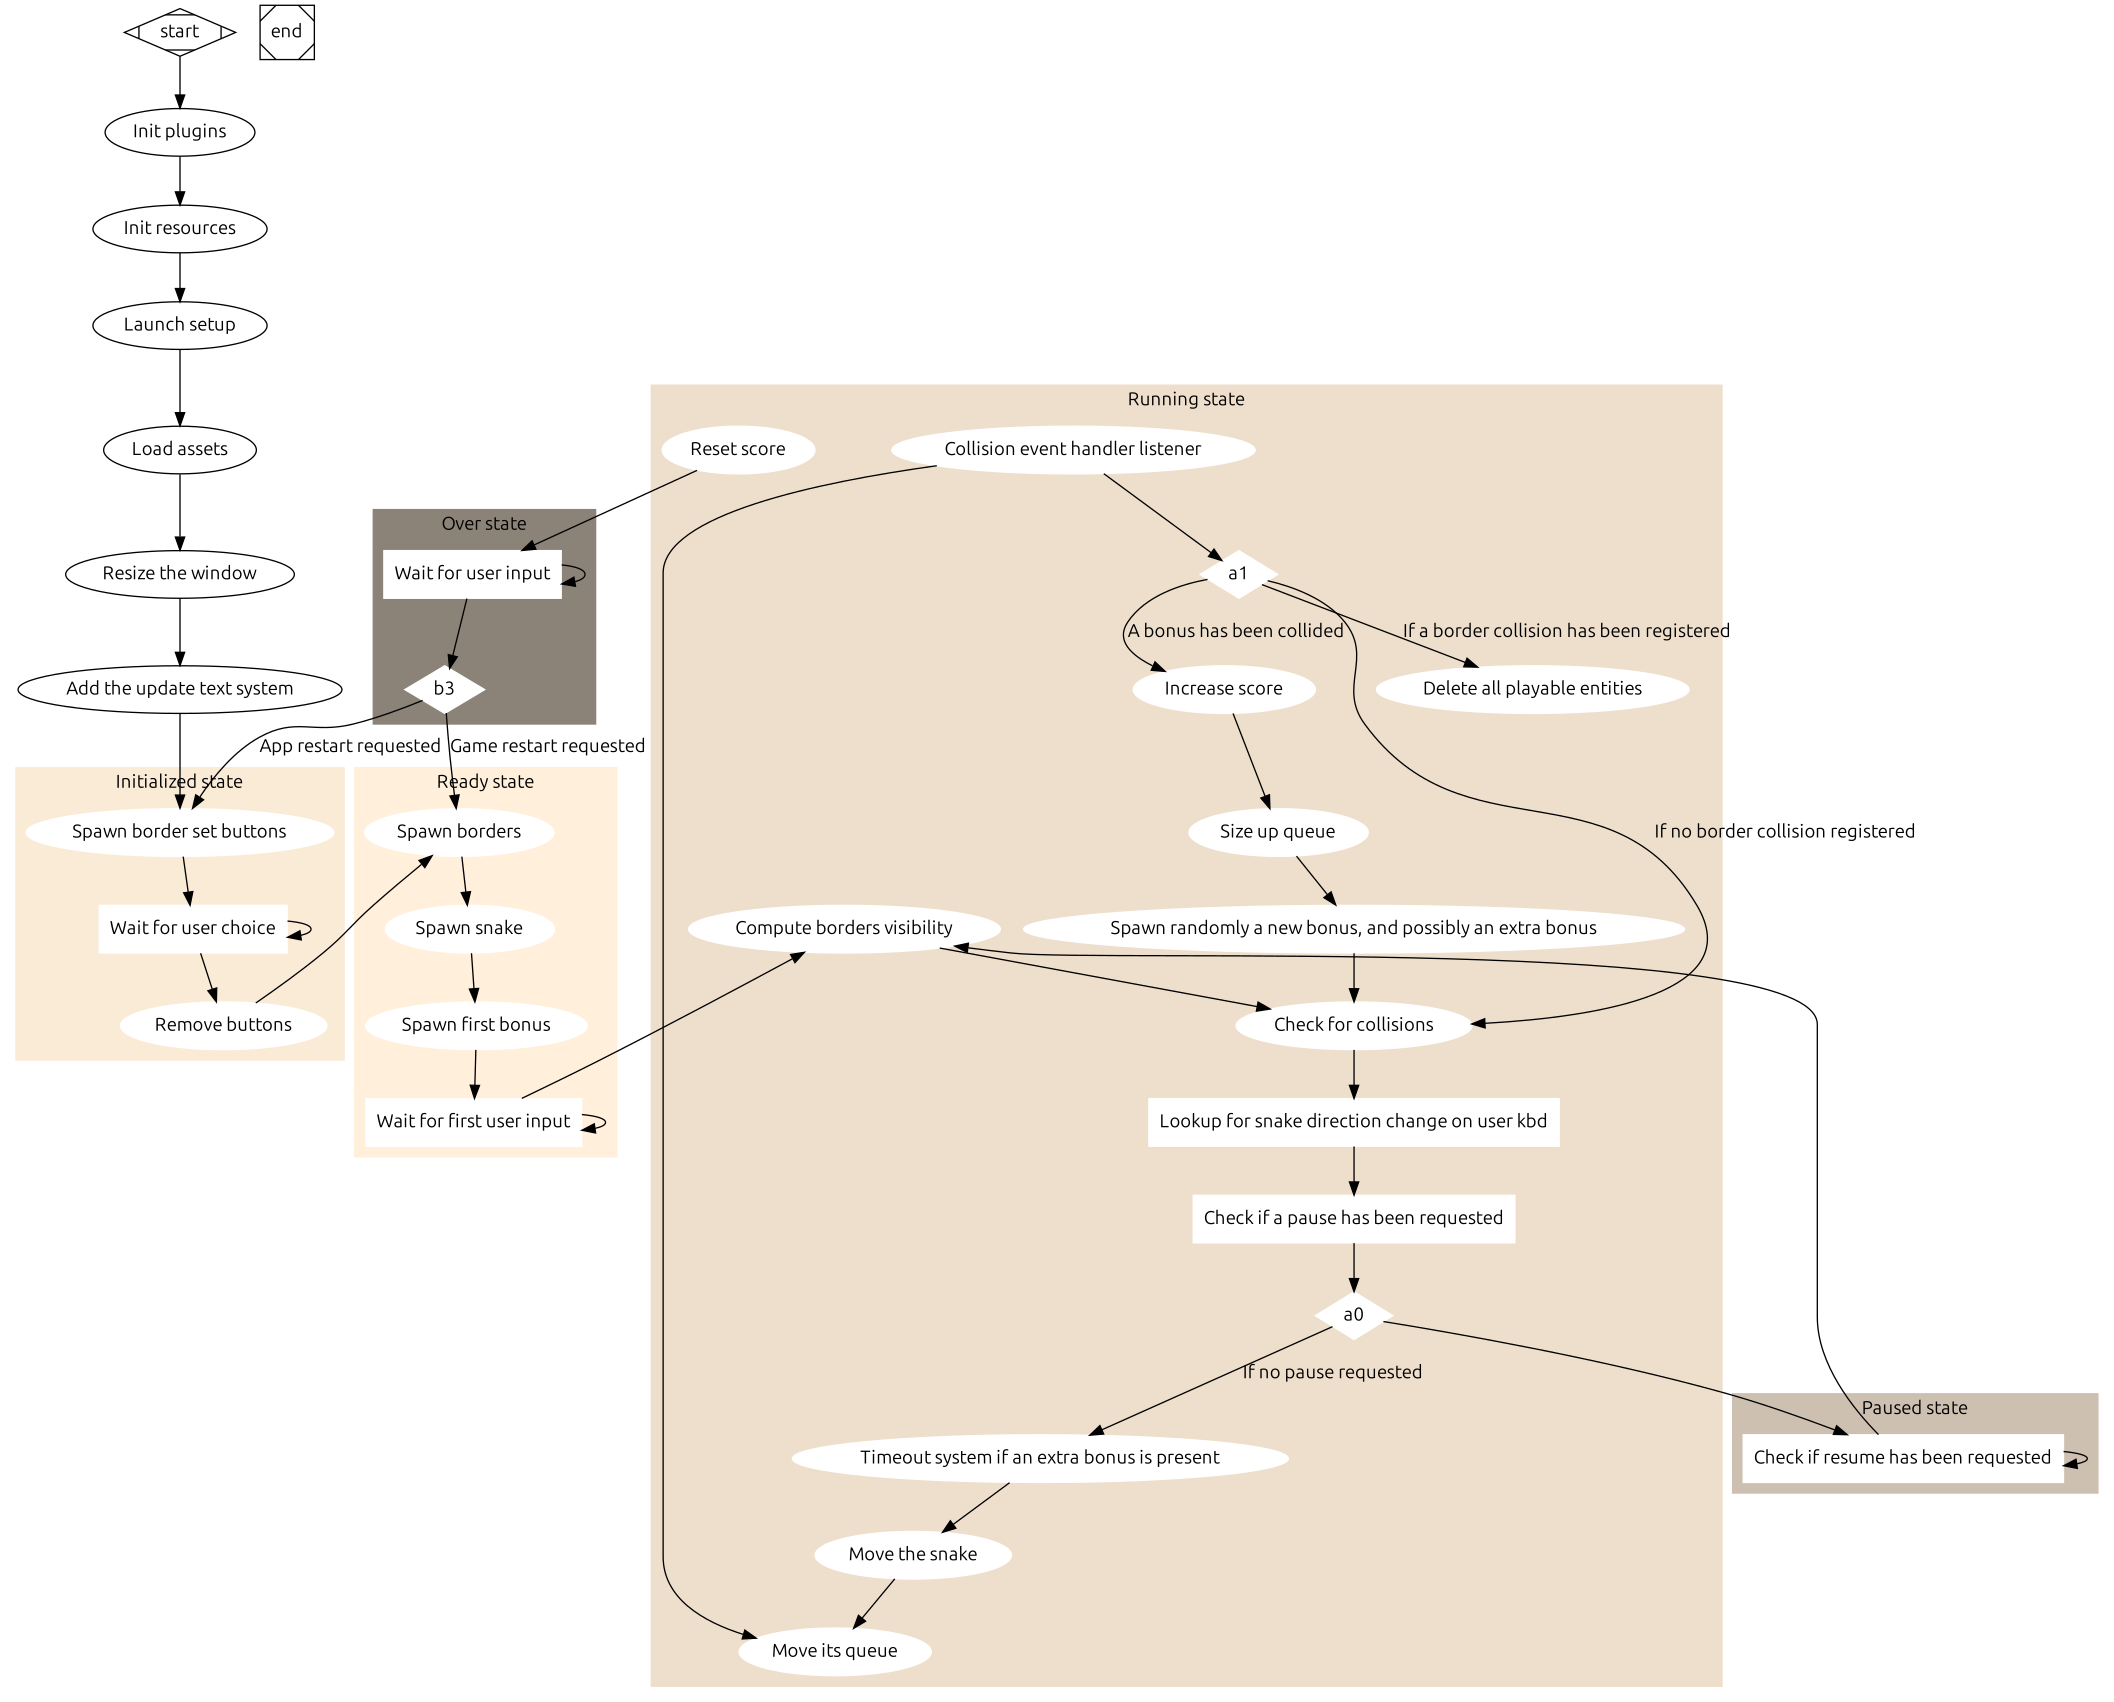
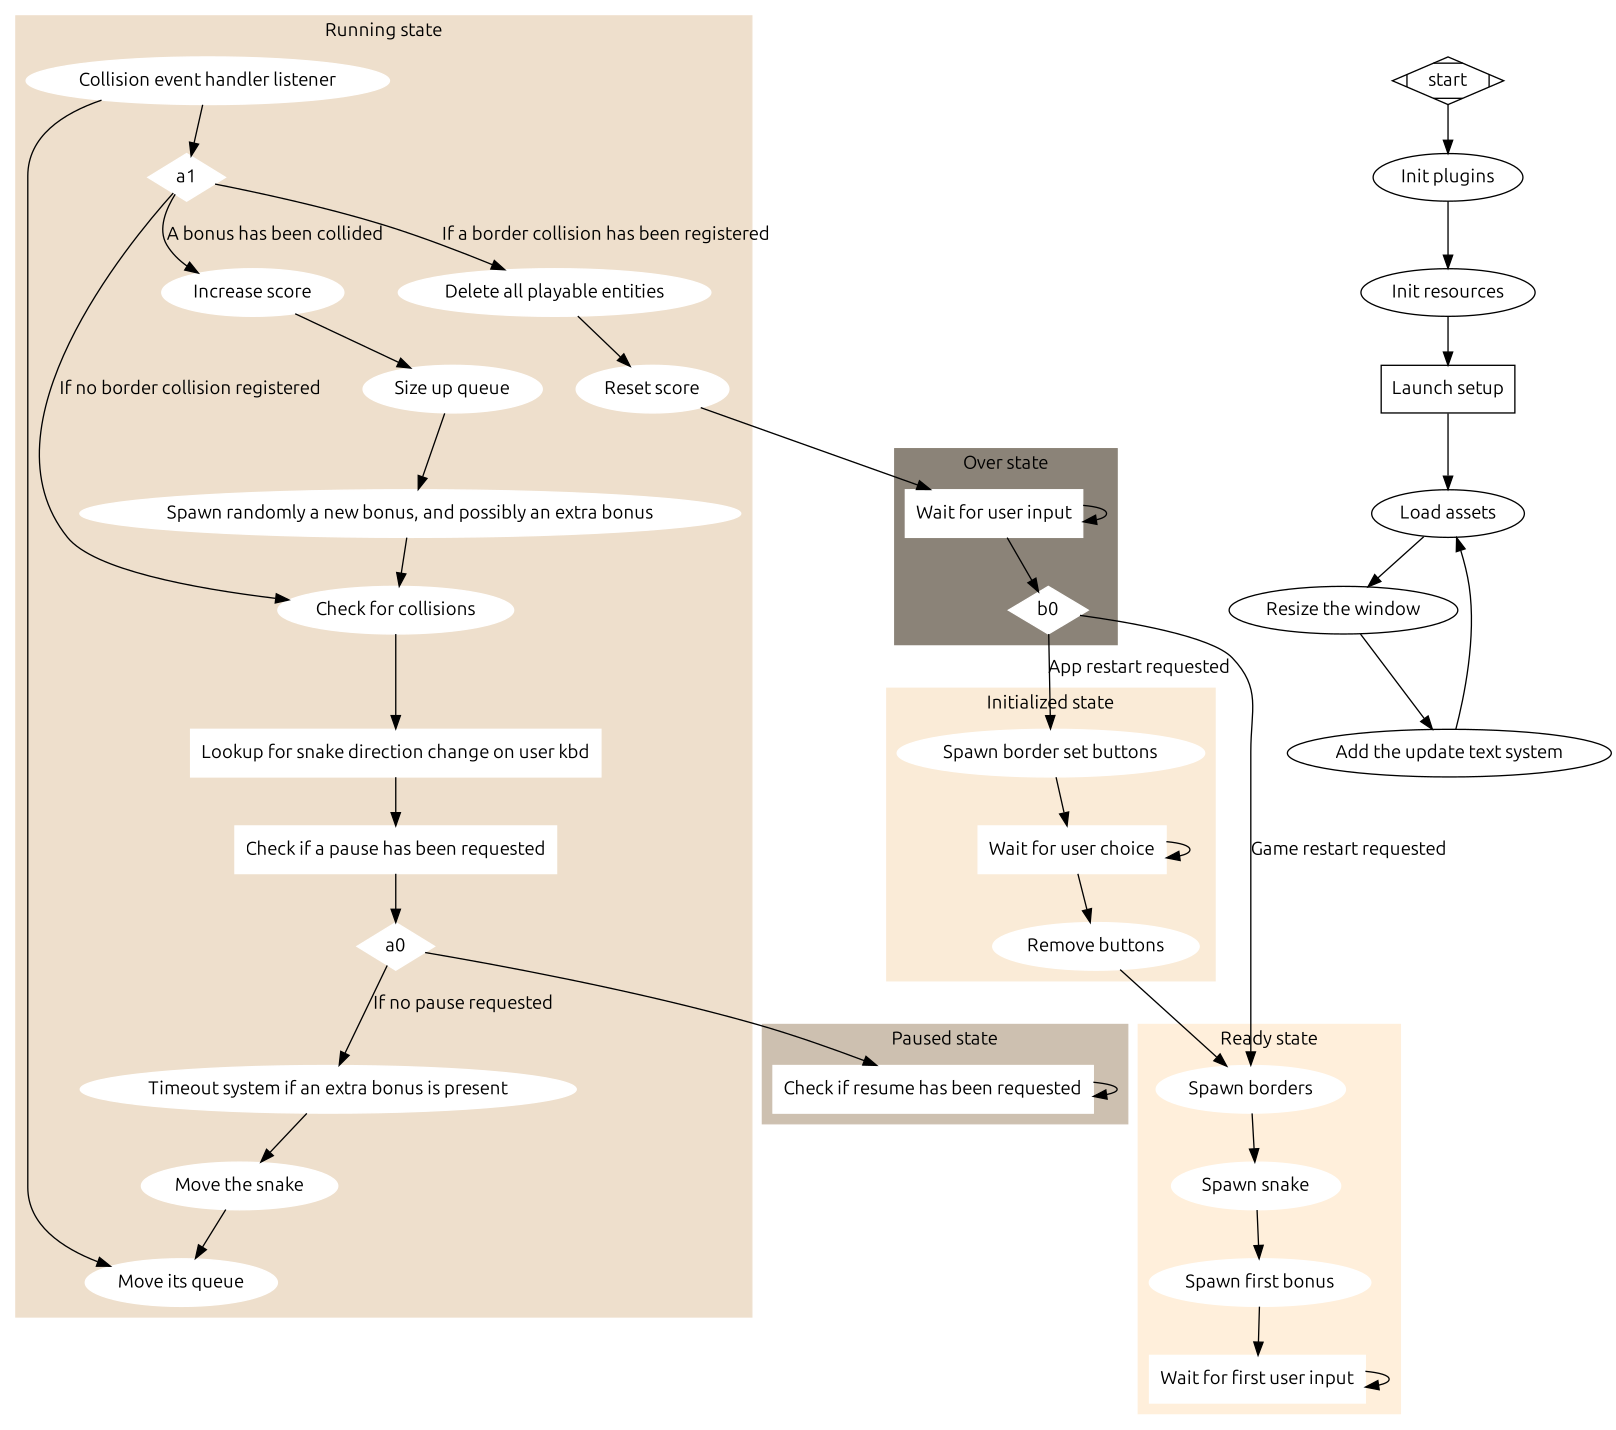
node "end": removed
node "Launch setup": shape ellipse -> box
edge "Delete all playable entities" -> "Reset score": added
node "b3": label "b3" -> "b0"
edge "Add the update text system" -> "Spawn border set buttons": now "Add the update text system" -> "Load assets"
node "Compute borders visibility": removed
